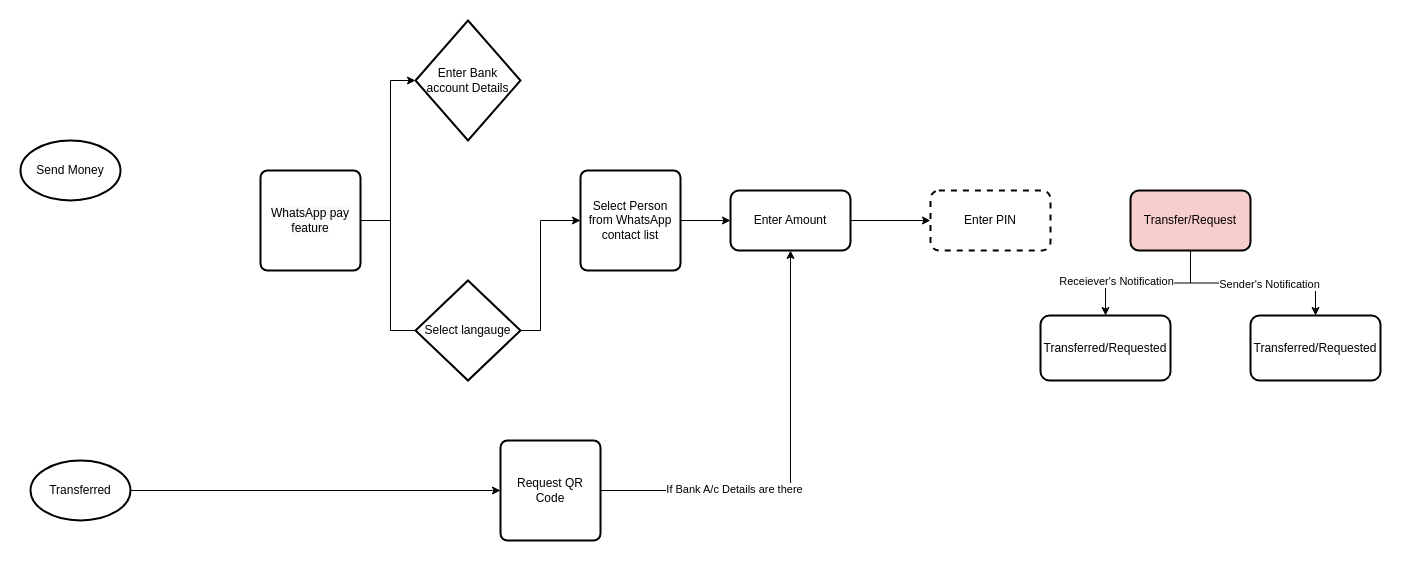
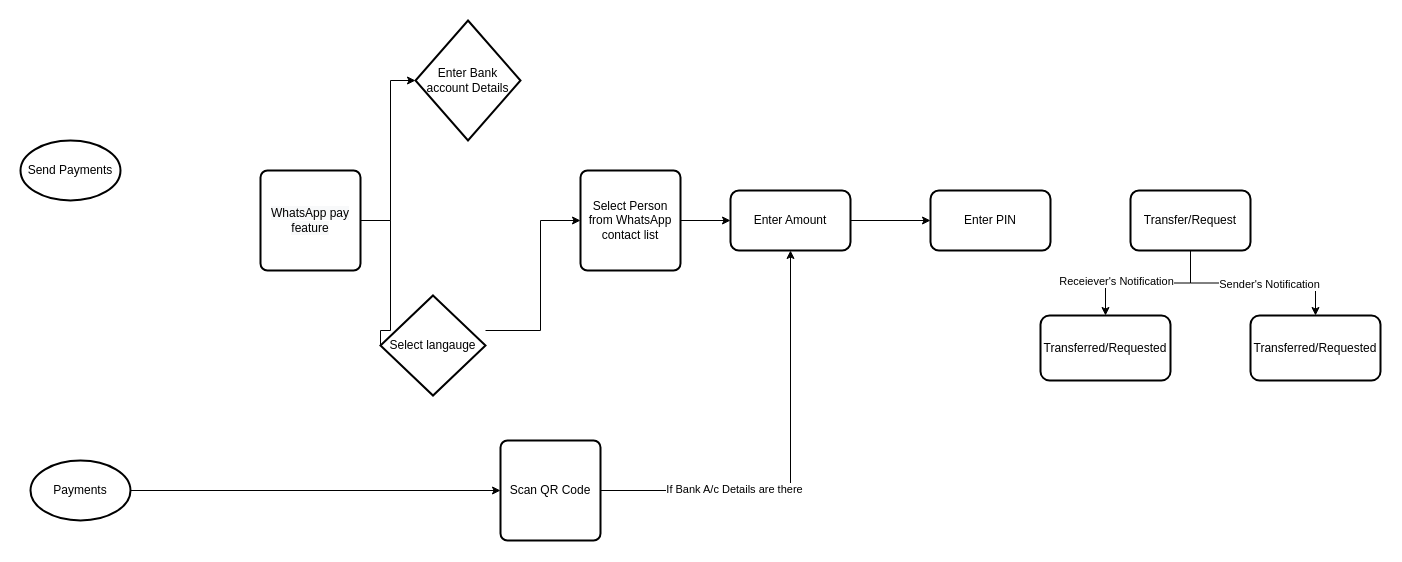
node "Send Money": label "Send Money" -> "Send Payments"
node "Enter PIN": style dashed -> solid
node "Transfer/Request": fillcolor #f8cecc -> #ffffff
node "Select langauge": moved (468, 331) -> (433, 346)
node "Transferred": label "Transferred" -> "Payments"
node "Request QR Code": label "Request QR Code" -> "Scan QR Code"
